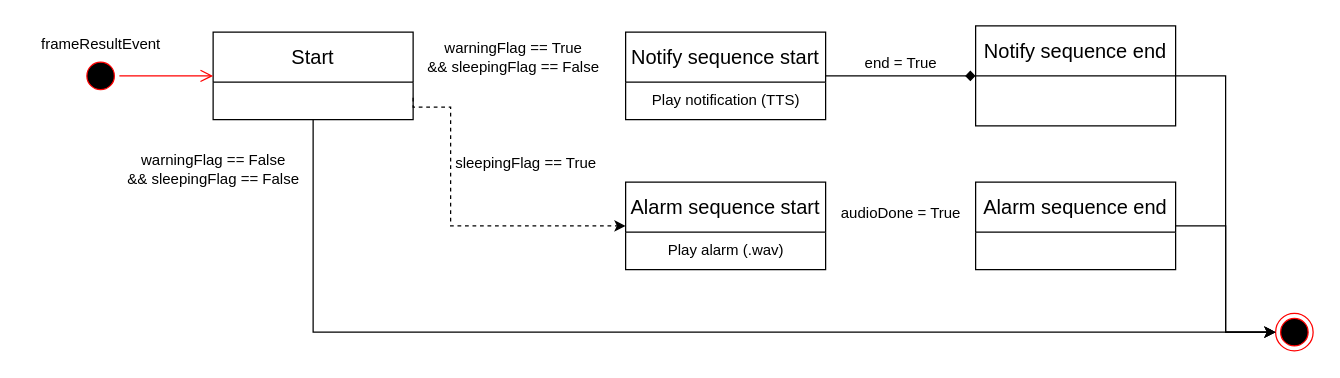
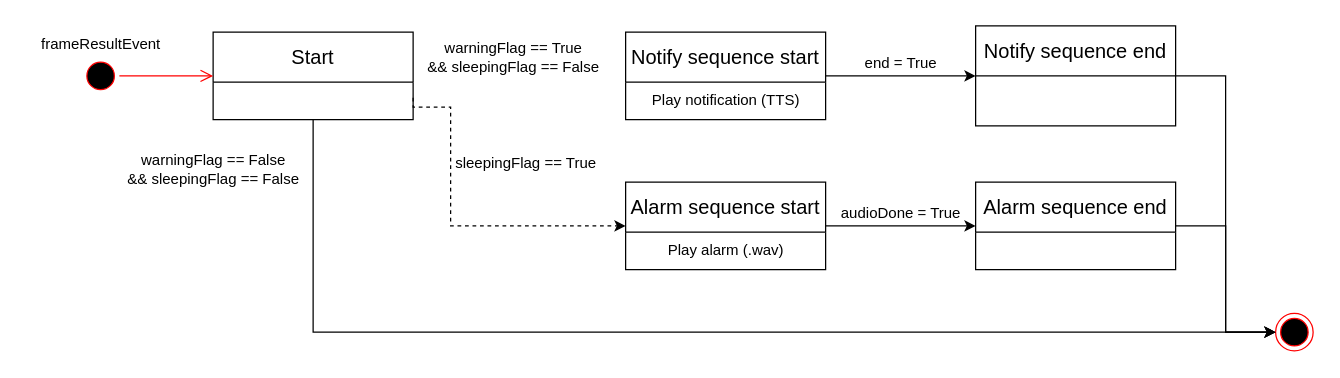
edge "Notify sequence start" -> "Notify sequence end": arrowhead diamond -> classic
edge "Alarm sequence start" -> "Alarm sequence end": added
